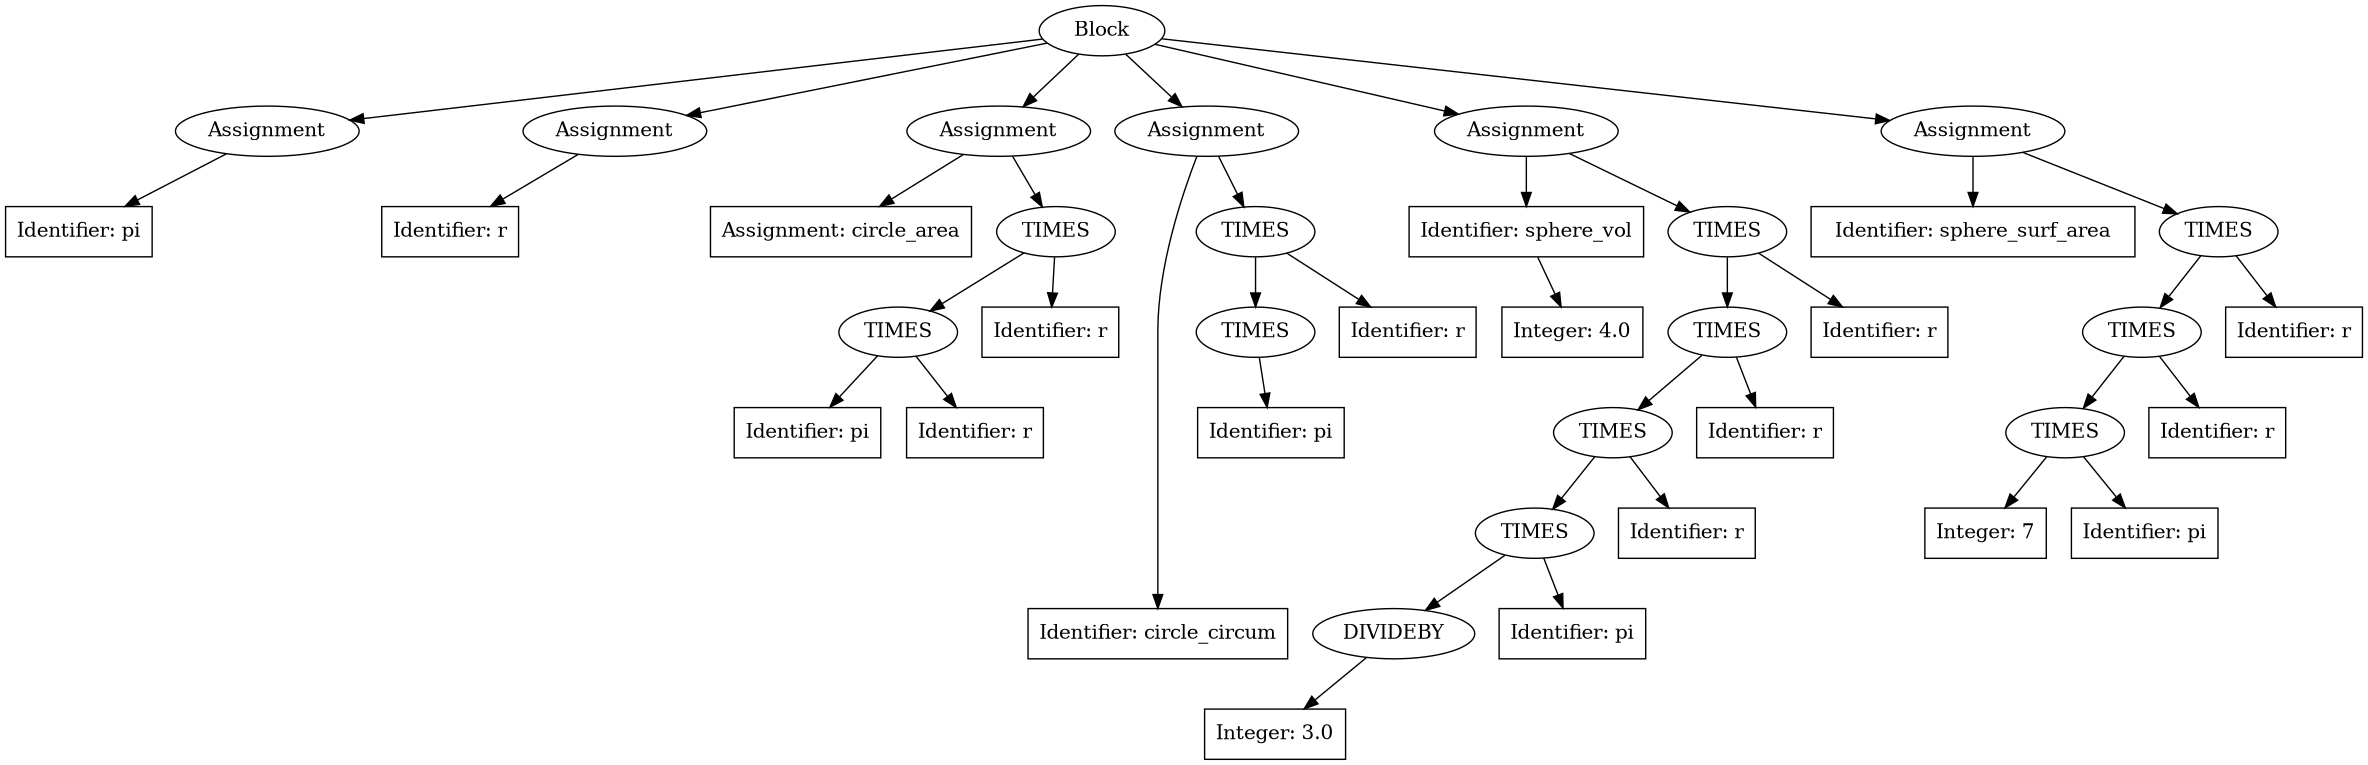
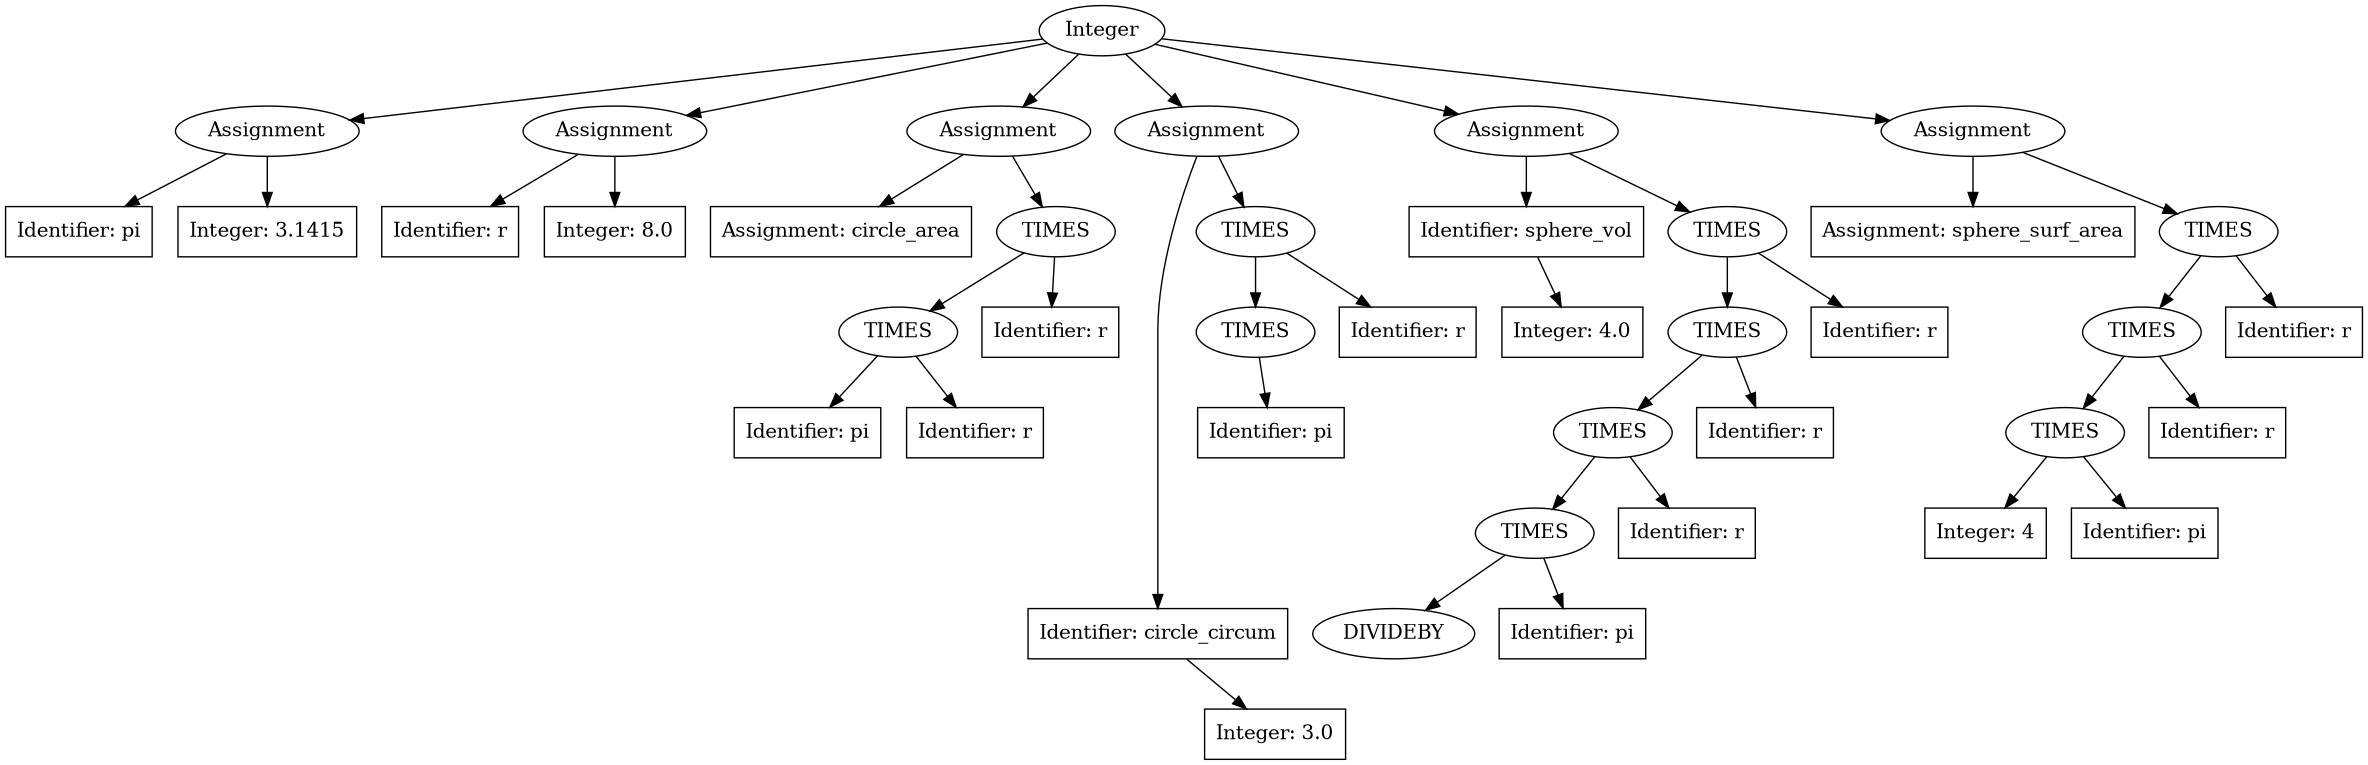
node "Block": label "Block" -> "Integer"
node "Integer: 3.1415": added
node "Integer: 8.0": added
node "Identifier: sphere_surf_area": label "Identifier: sphere_surf_area" -> "Assignment: sphere_surf_area"
node "Integer: 7": label "Integer: 7" -> "Integer: 4"
edge "DIVIDEBY" -> "Integer: 3.0": now "Identifier: circle_circum" -> "Integer: 3.0"
